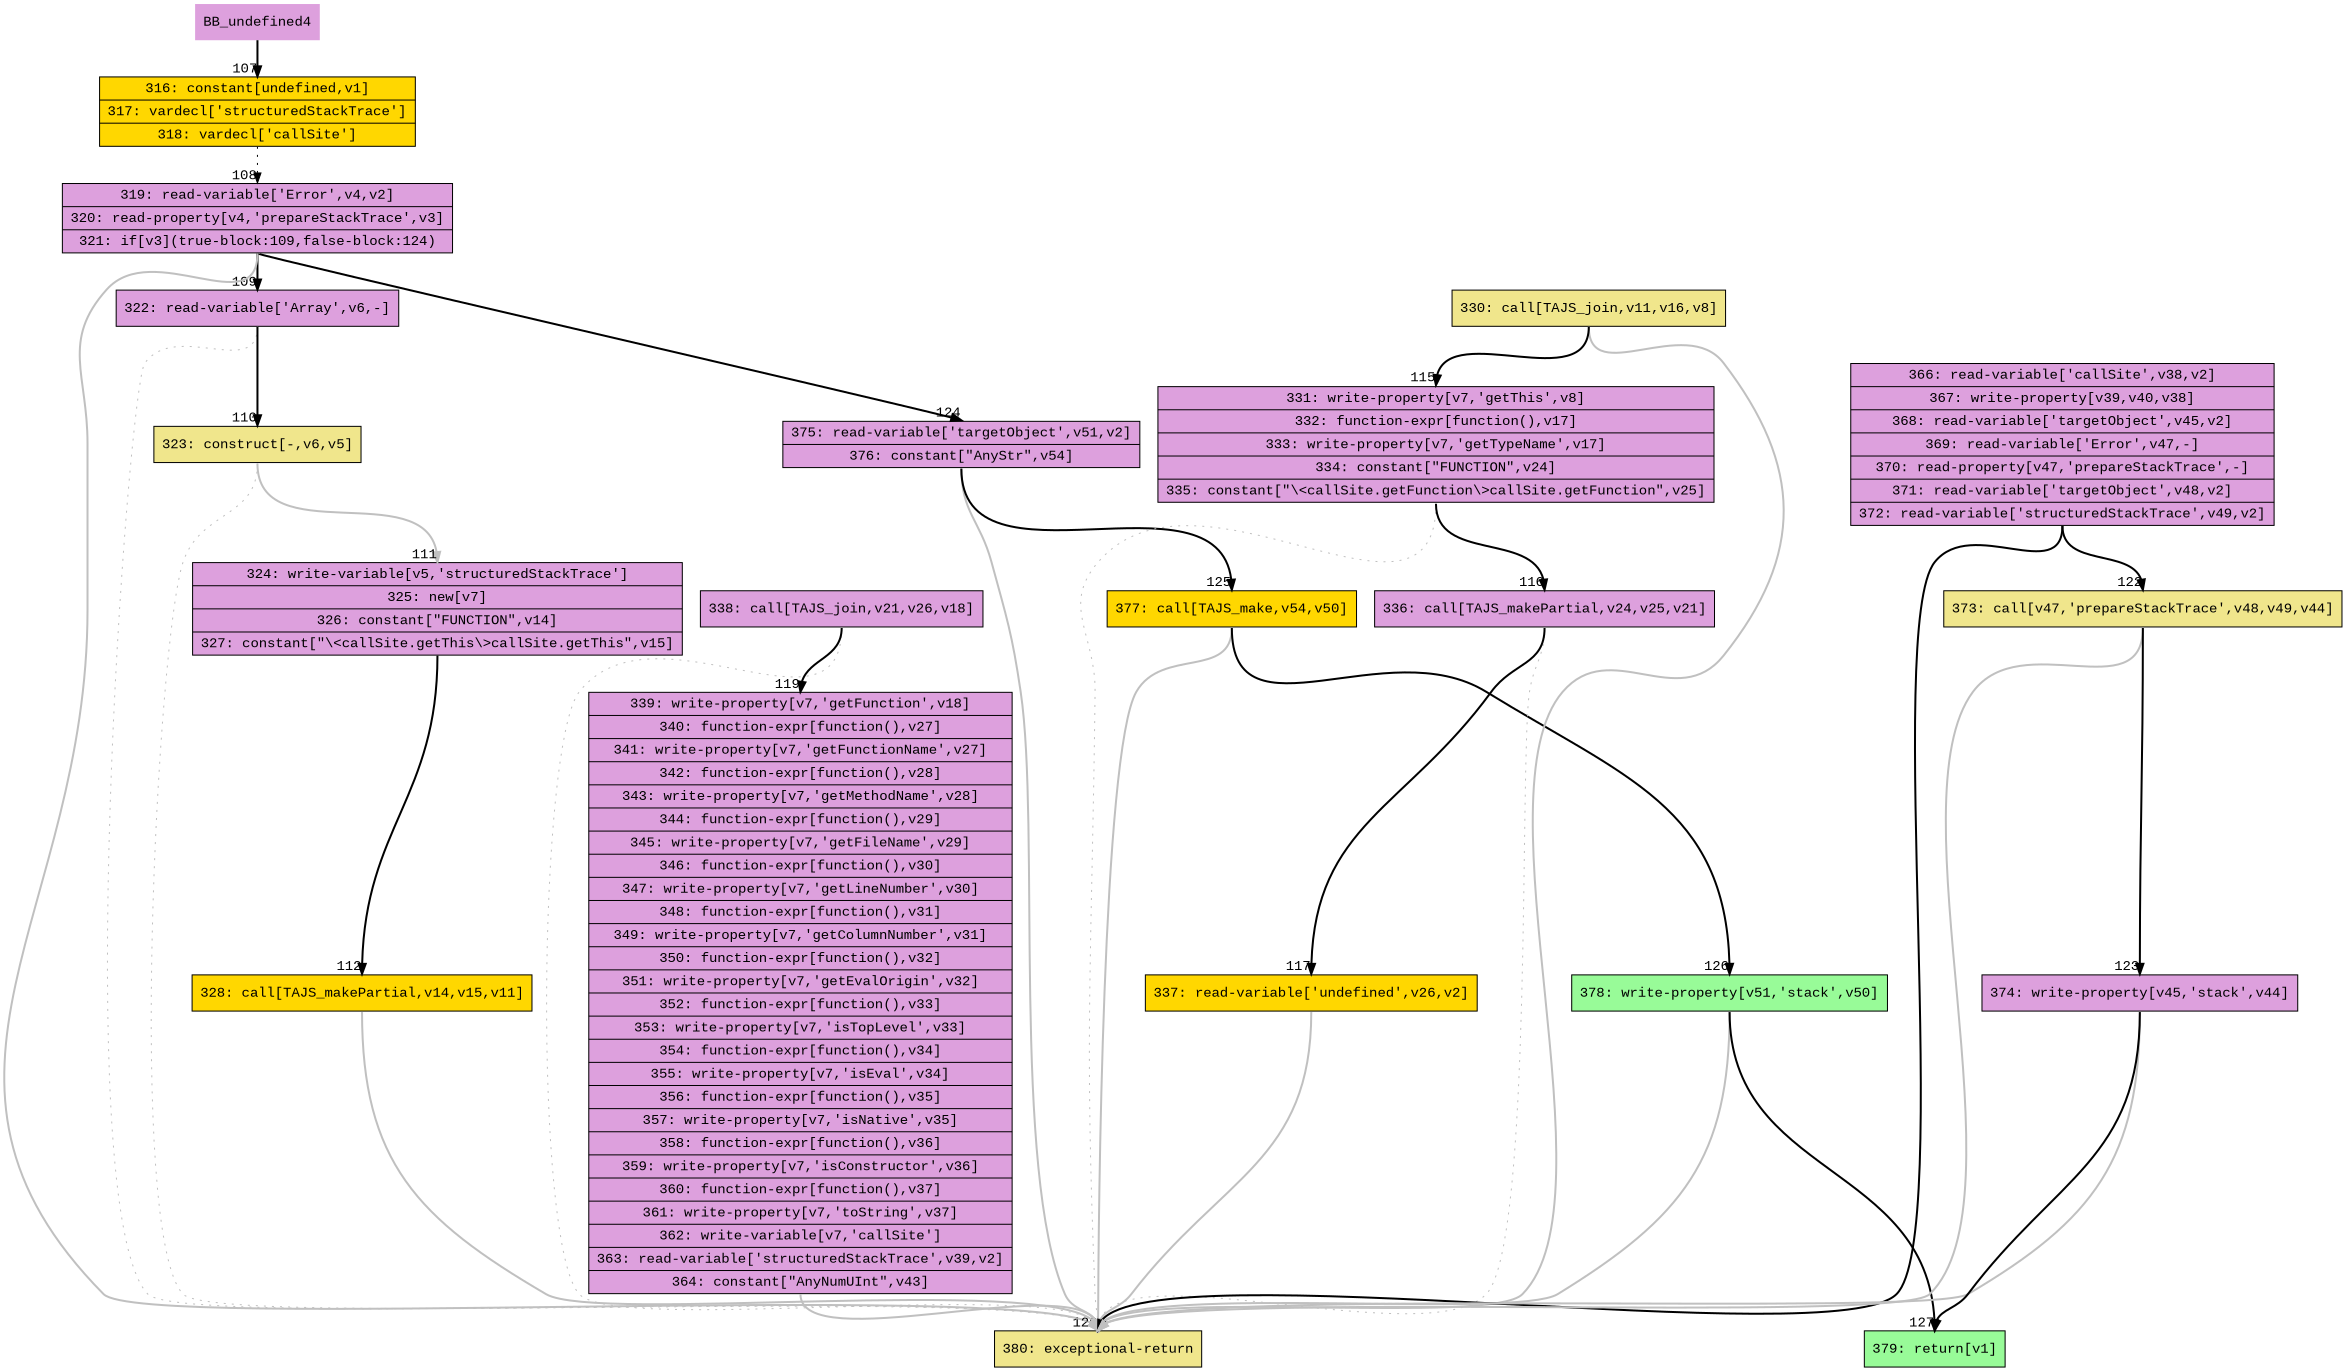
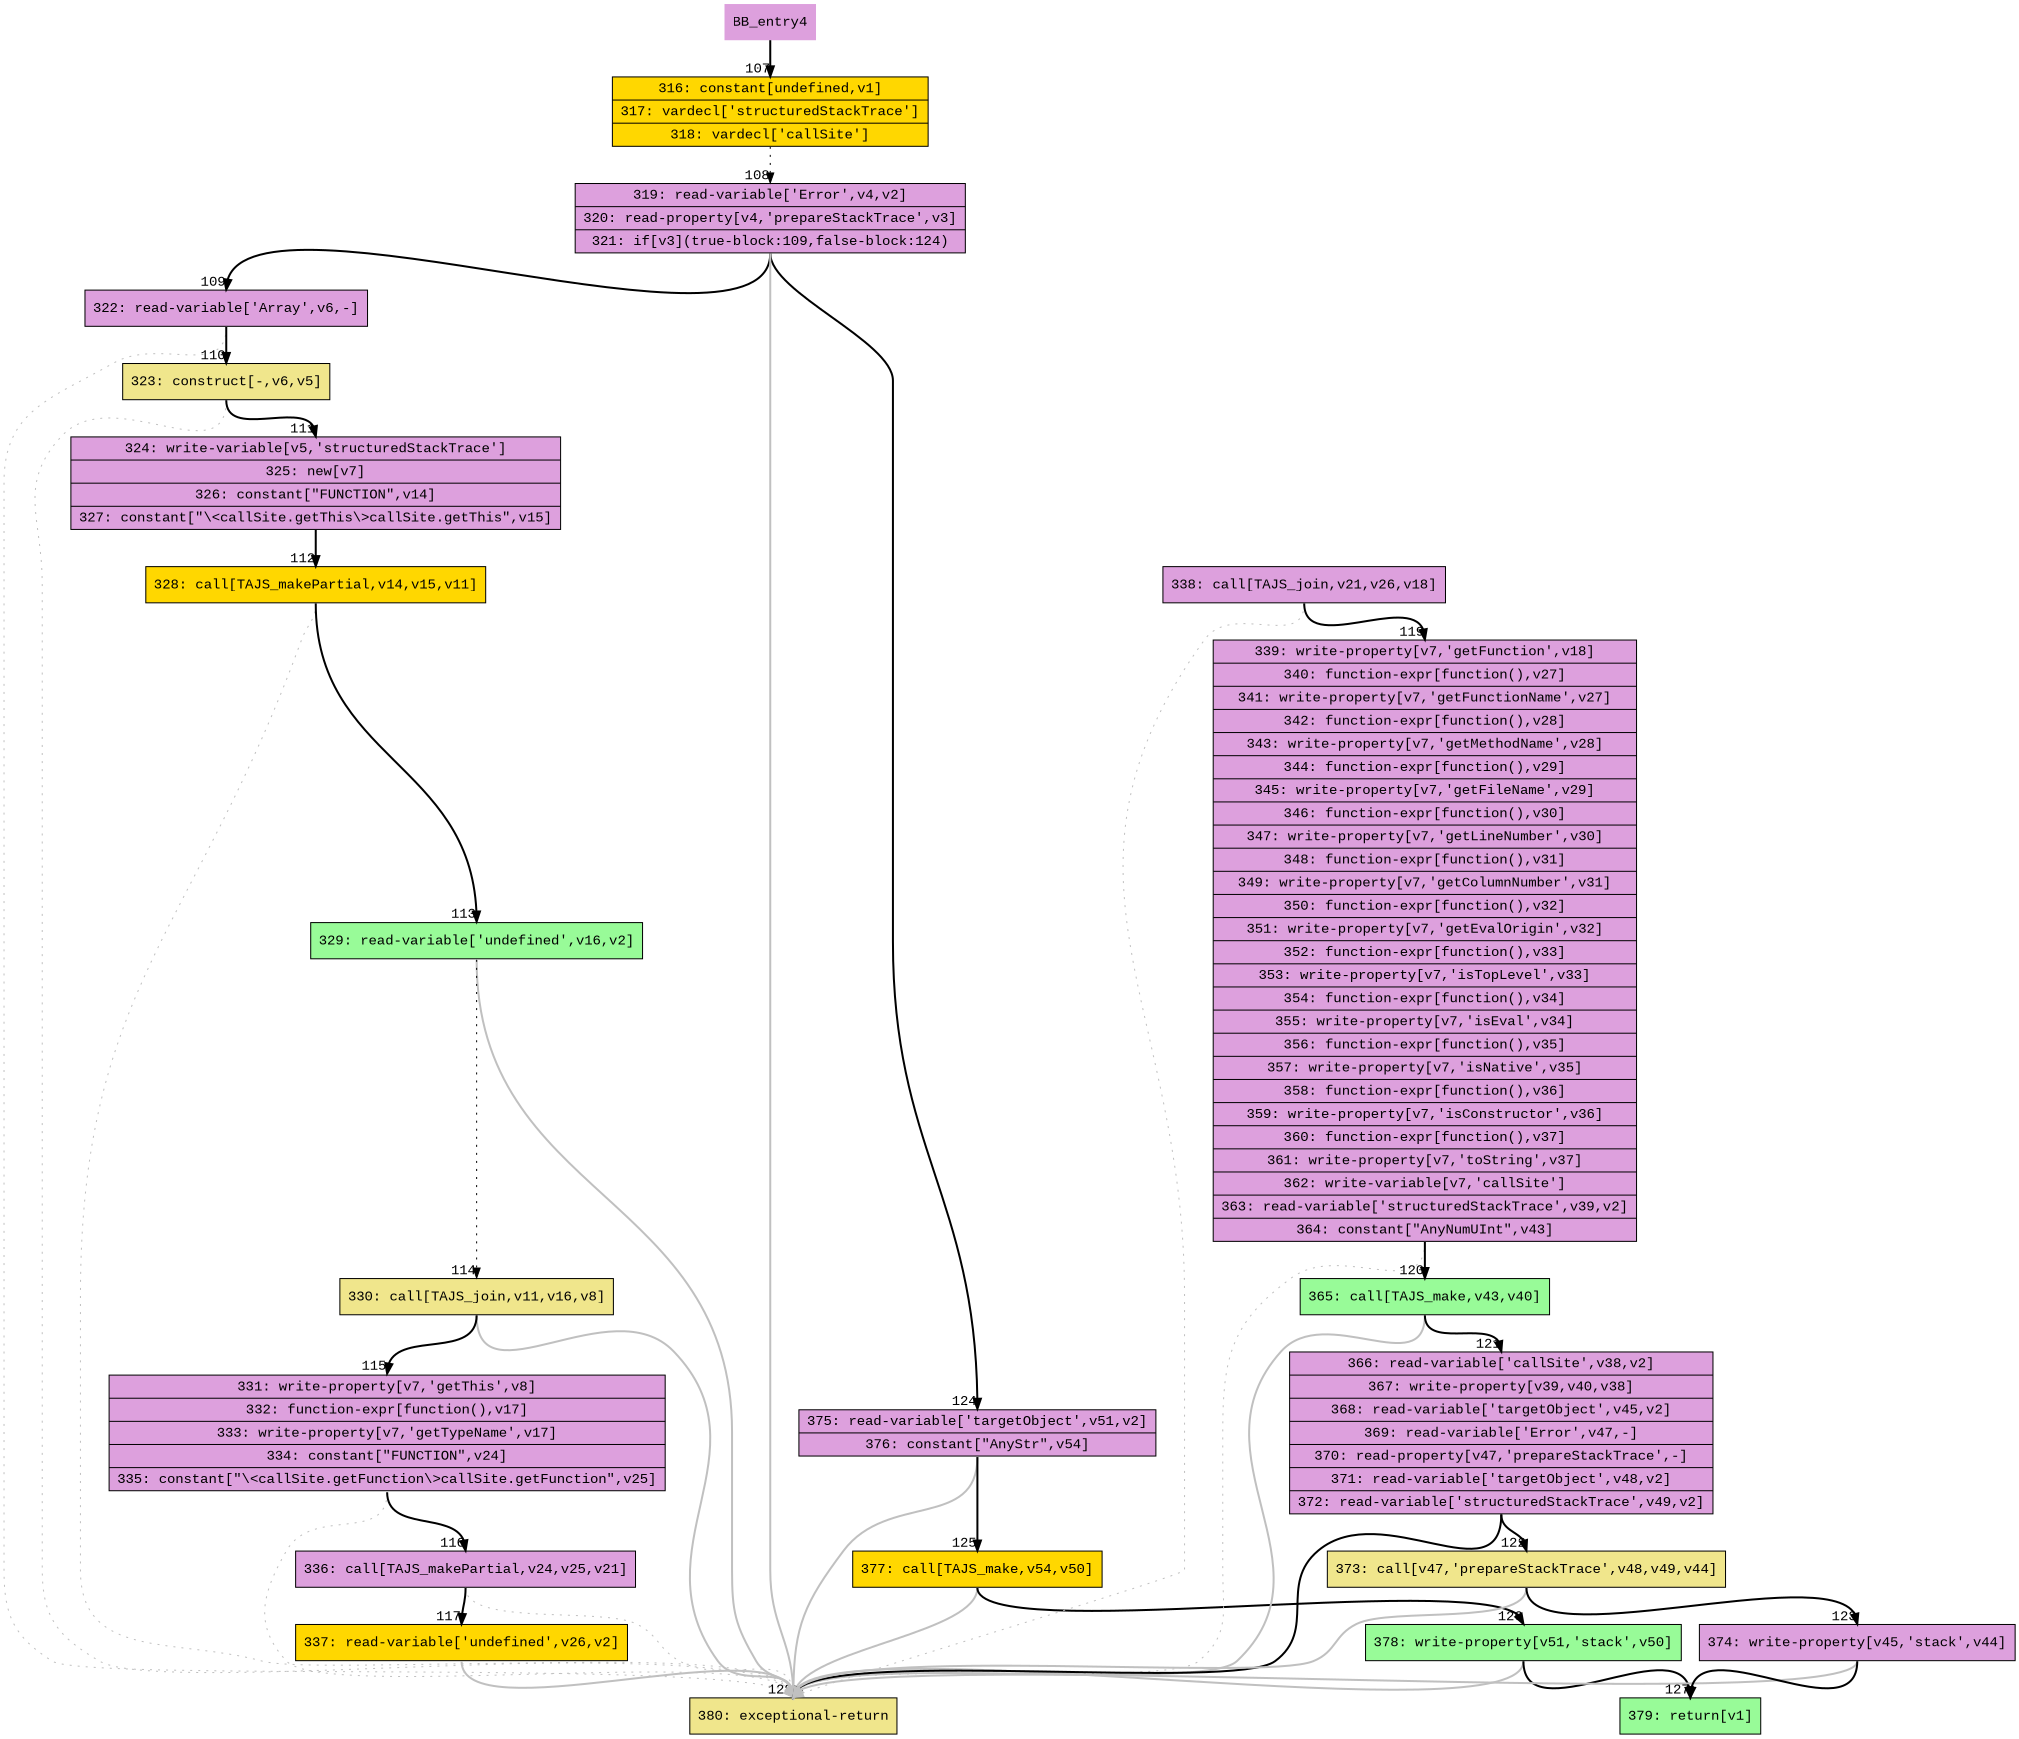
node "BB_undefined4": label "BB_undefined4" -> "BB_entry4"
edge "323: construct[-,v6,v5]" -> "324: write-variable[v5,'structuredStackTrace']": color gray -> black
node "329: read-variable['undefined',v16,v2]": added
node "365: call[TAJS_make,v43,v40]": added
edge "328: call[TAJS_makePartial,v14,v15,v11]" -> "380: exceptional-return": style bold -> dotted
edge "339: write-property[v7,'getFunction',v18]" -> "380: exceptional-return": style bold -> dotted
